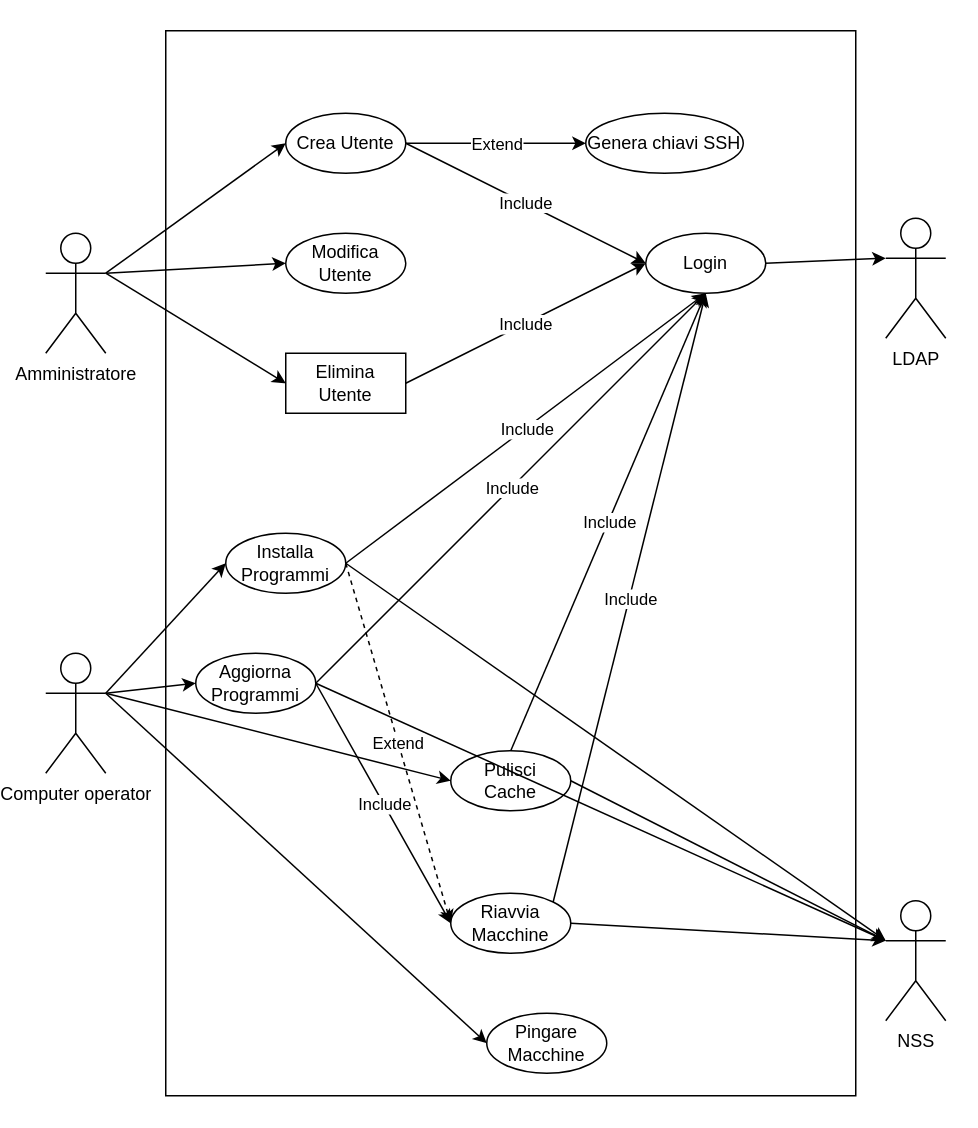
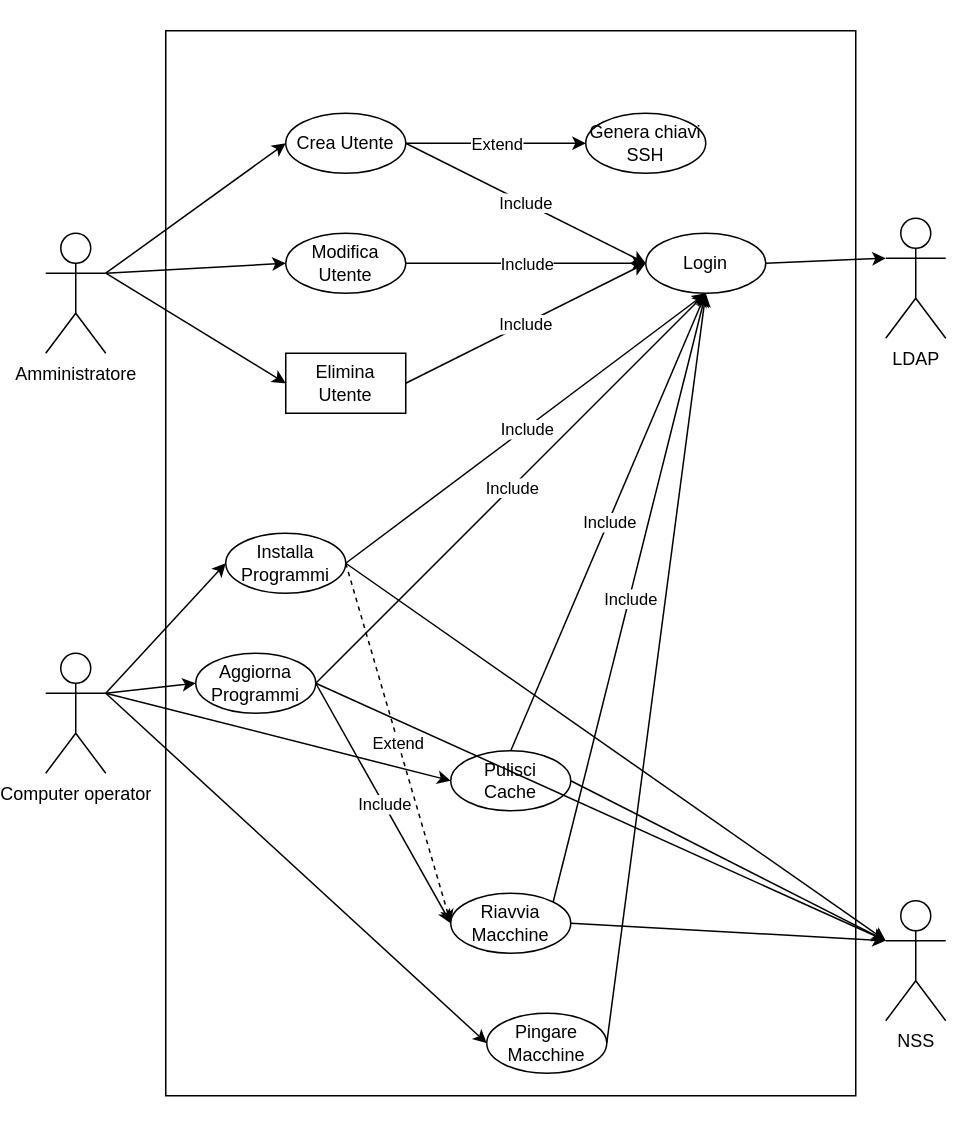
node "Genera chiavi SSH": size 158x60 -> 120x60
edge "Modifica Utente" -> "Login": added, label "Include"
edge "Pingare Macchine" -> "Login": added
